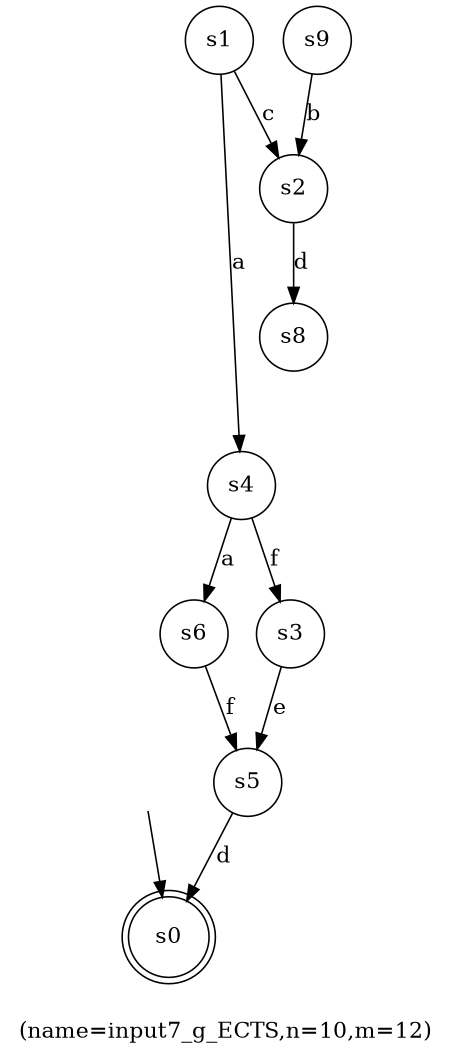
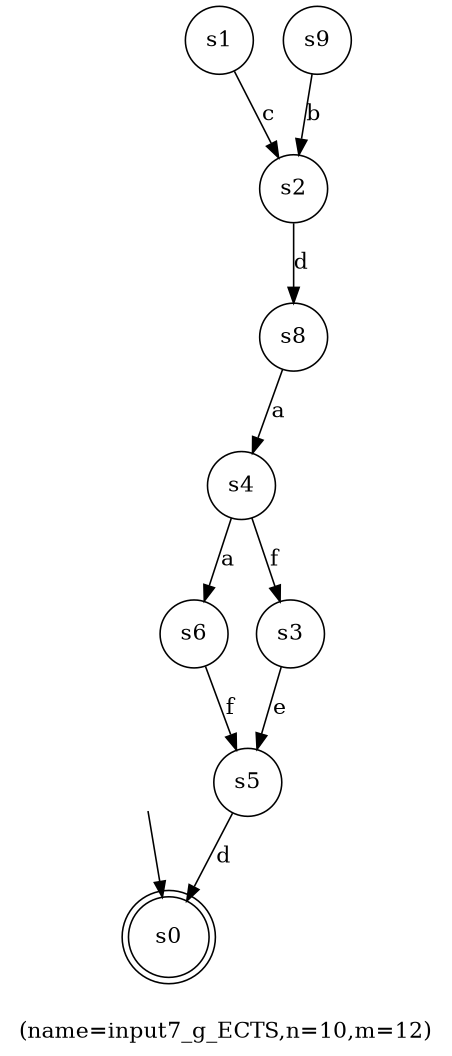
edge "s1" -> "s4": now "s8" -> "s4"
